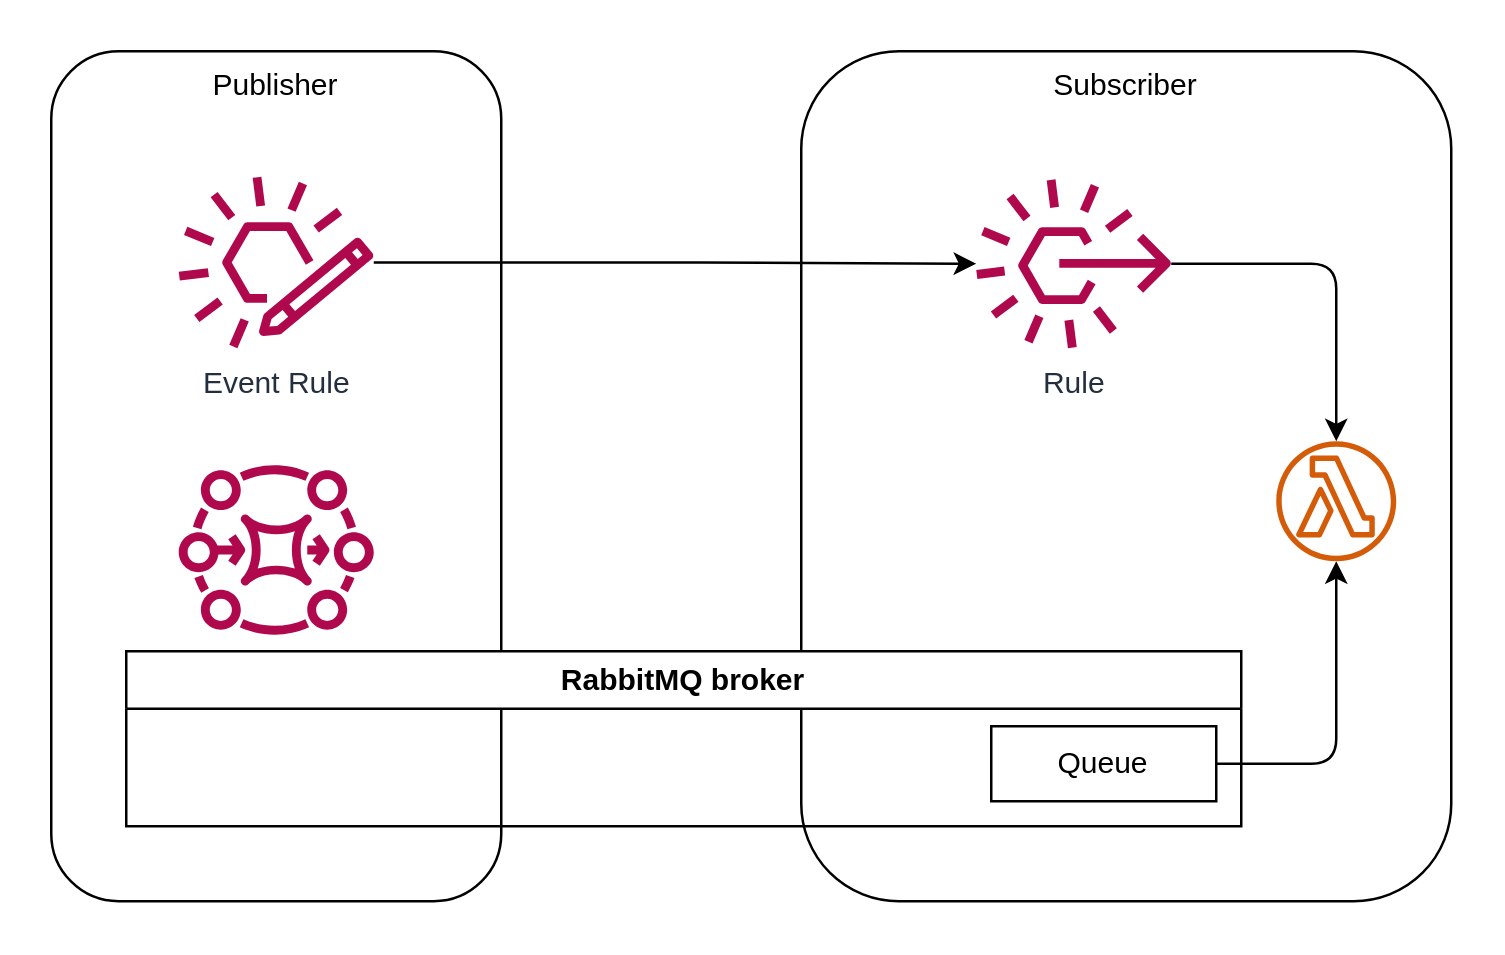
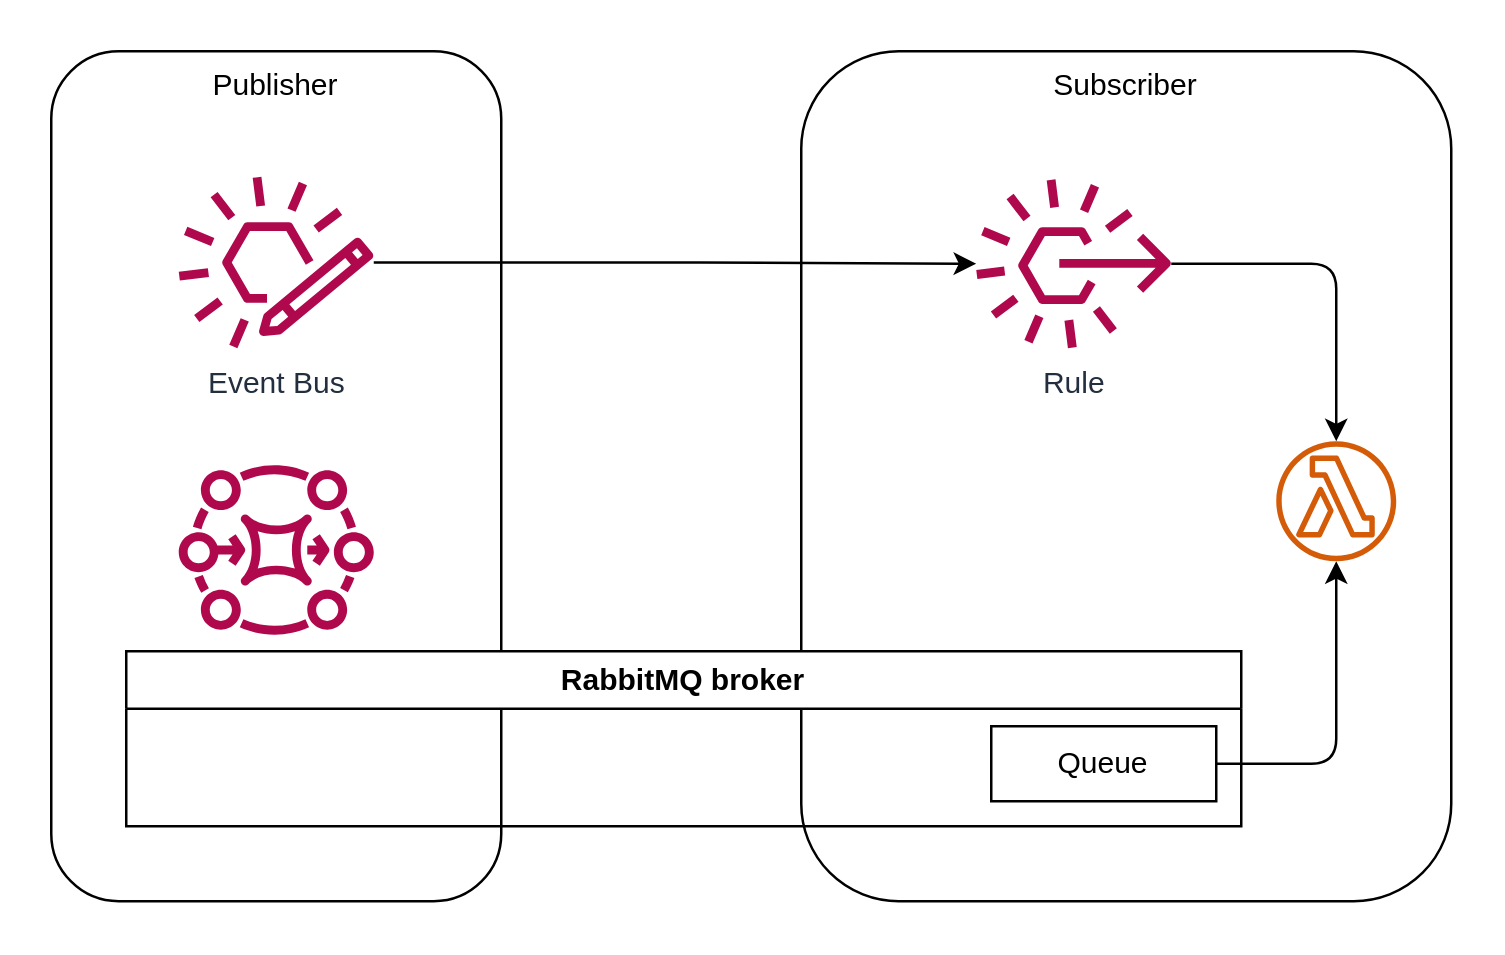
node "Event Rule": label "Event Rule" -> "Event Bus"
